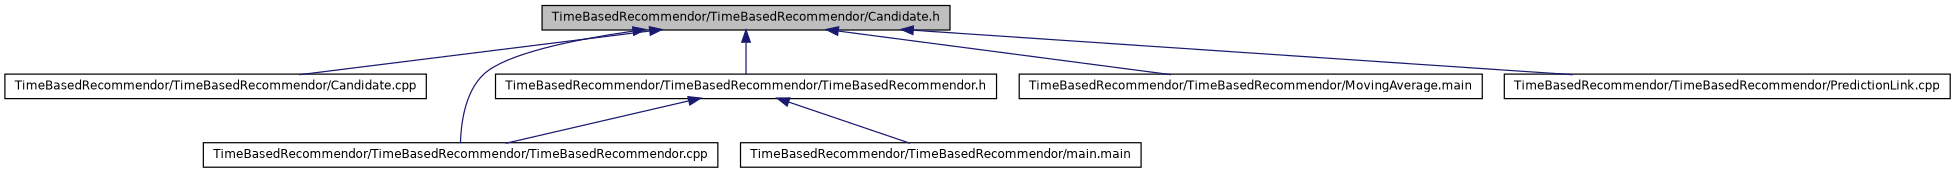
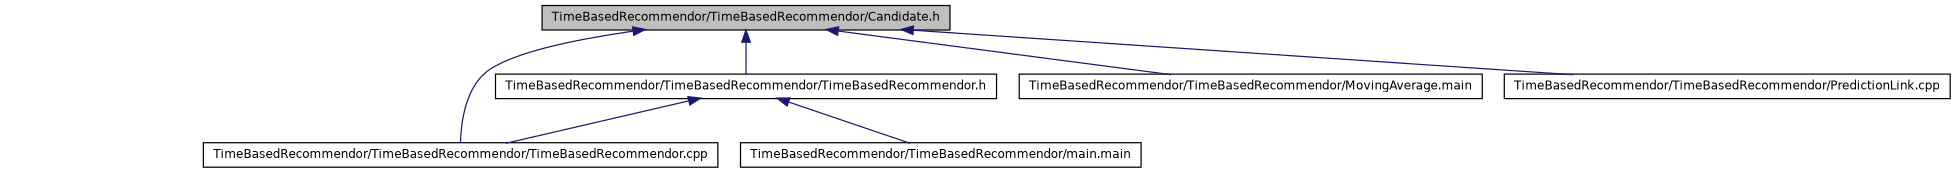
node "TimeBasedRecommendor/TimeBasedRecommendor/Candidate.cpp": removed
